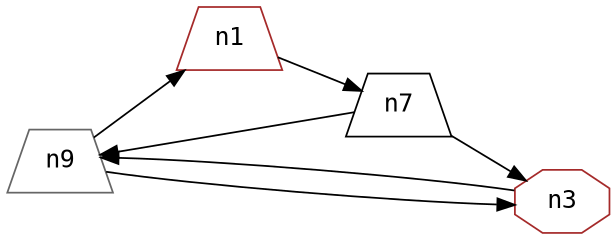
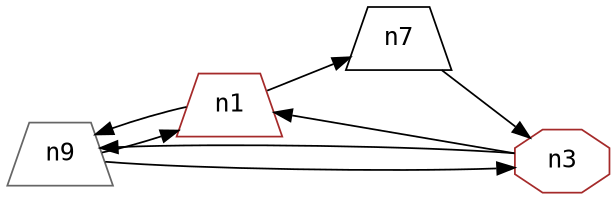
edge "n7" -> "n9": now "n1" -> "n9"
edge "n3" -> "n1": added
